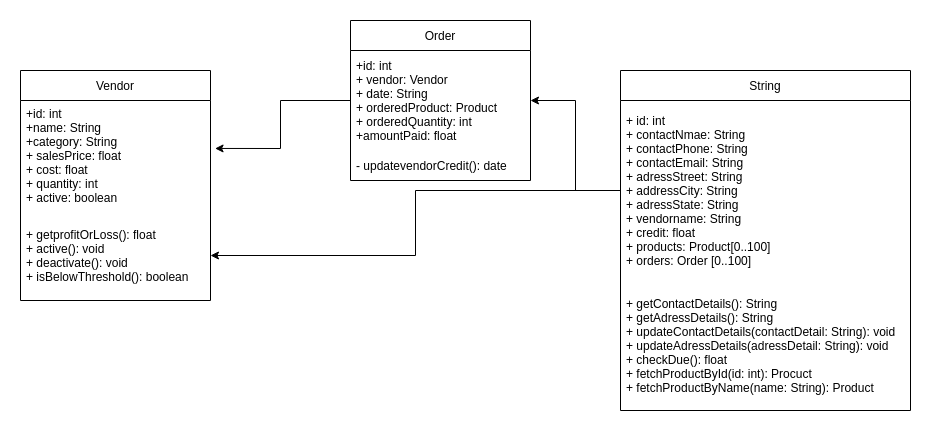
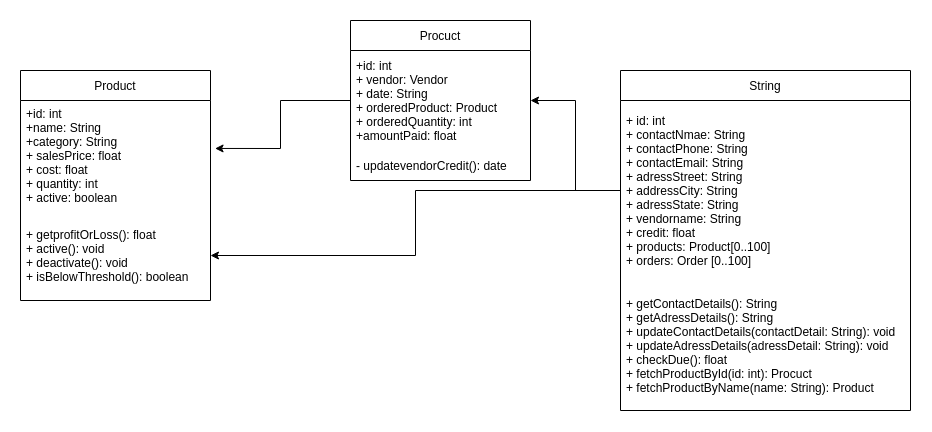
node "Order": label "Order" -> "Procuct"
node "Vendor": label "Vendor" -> "Product"
